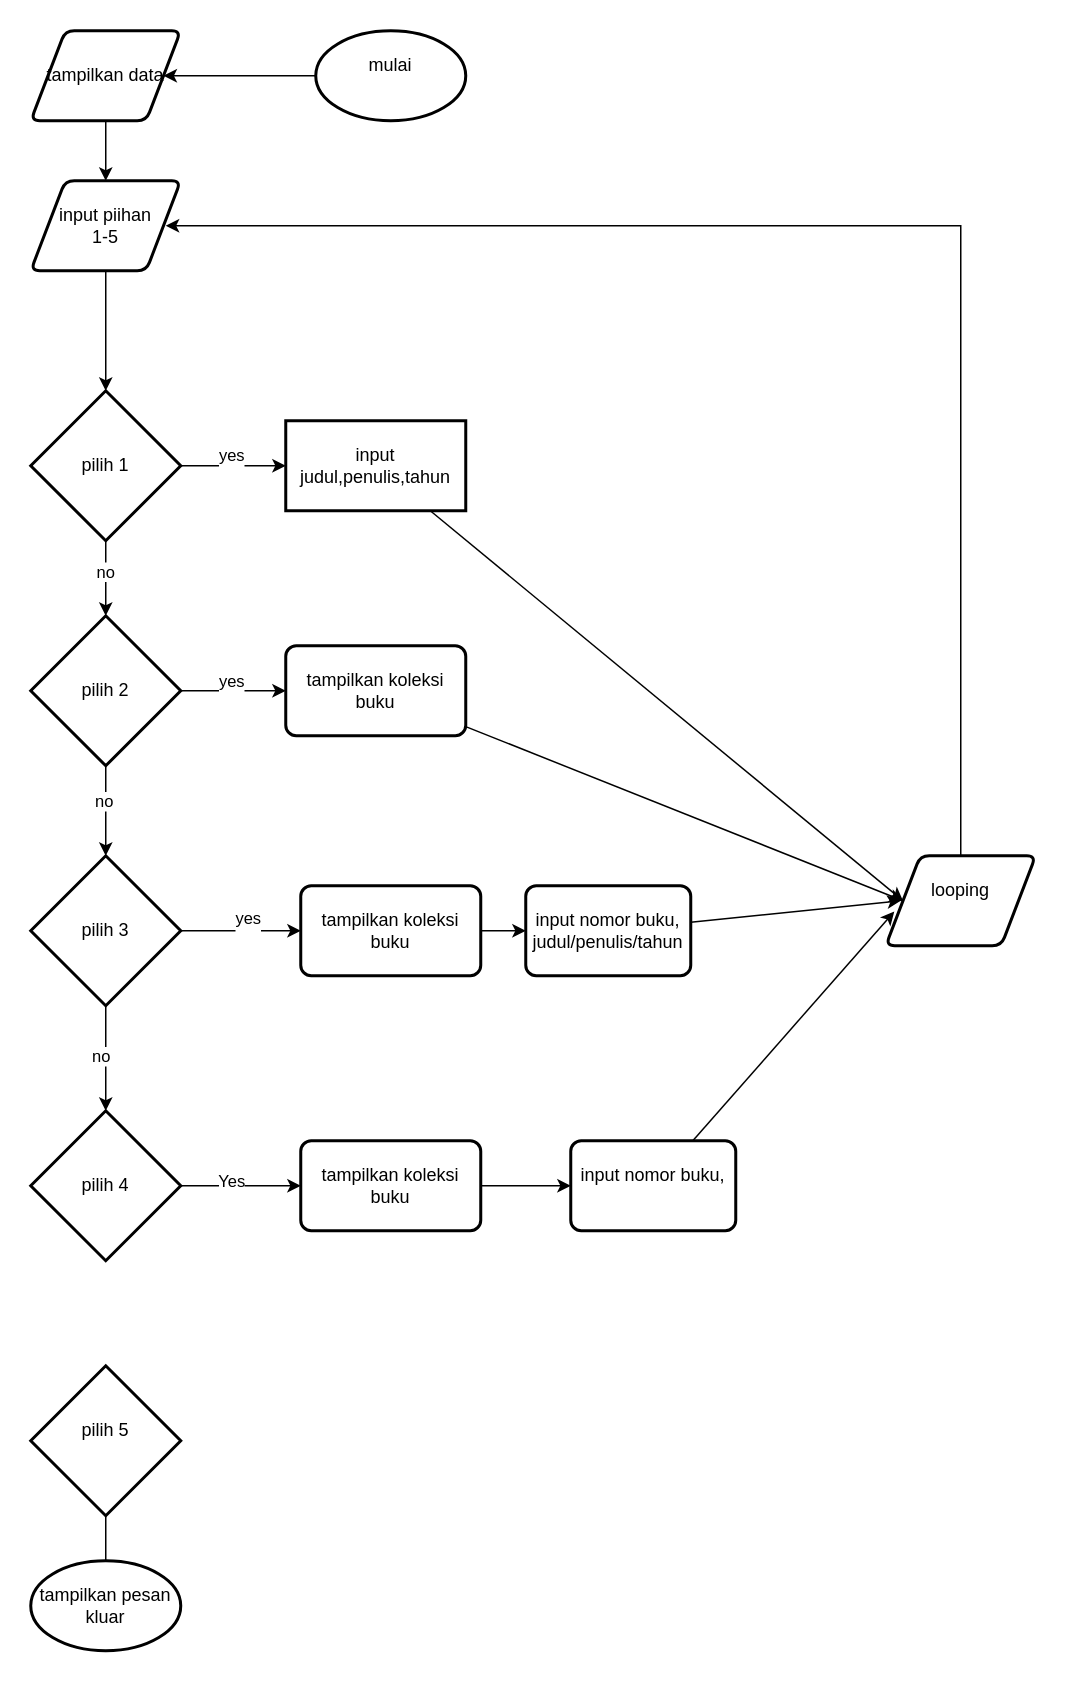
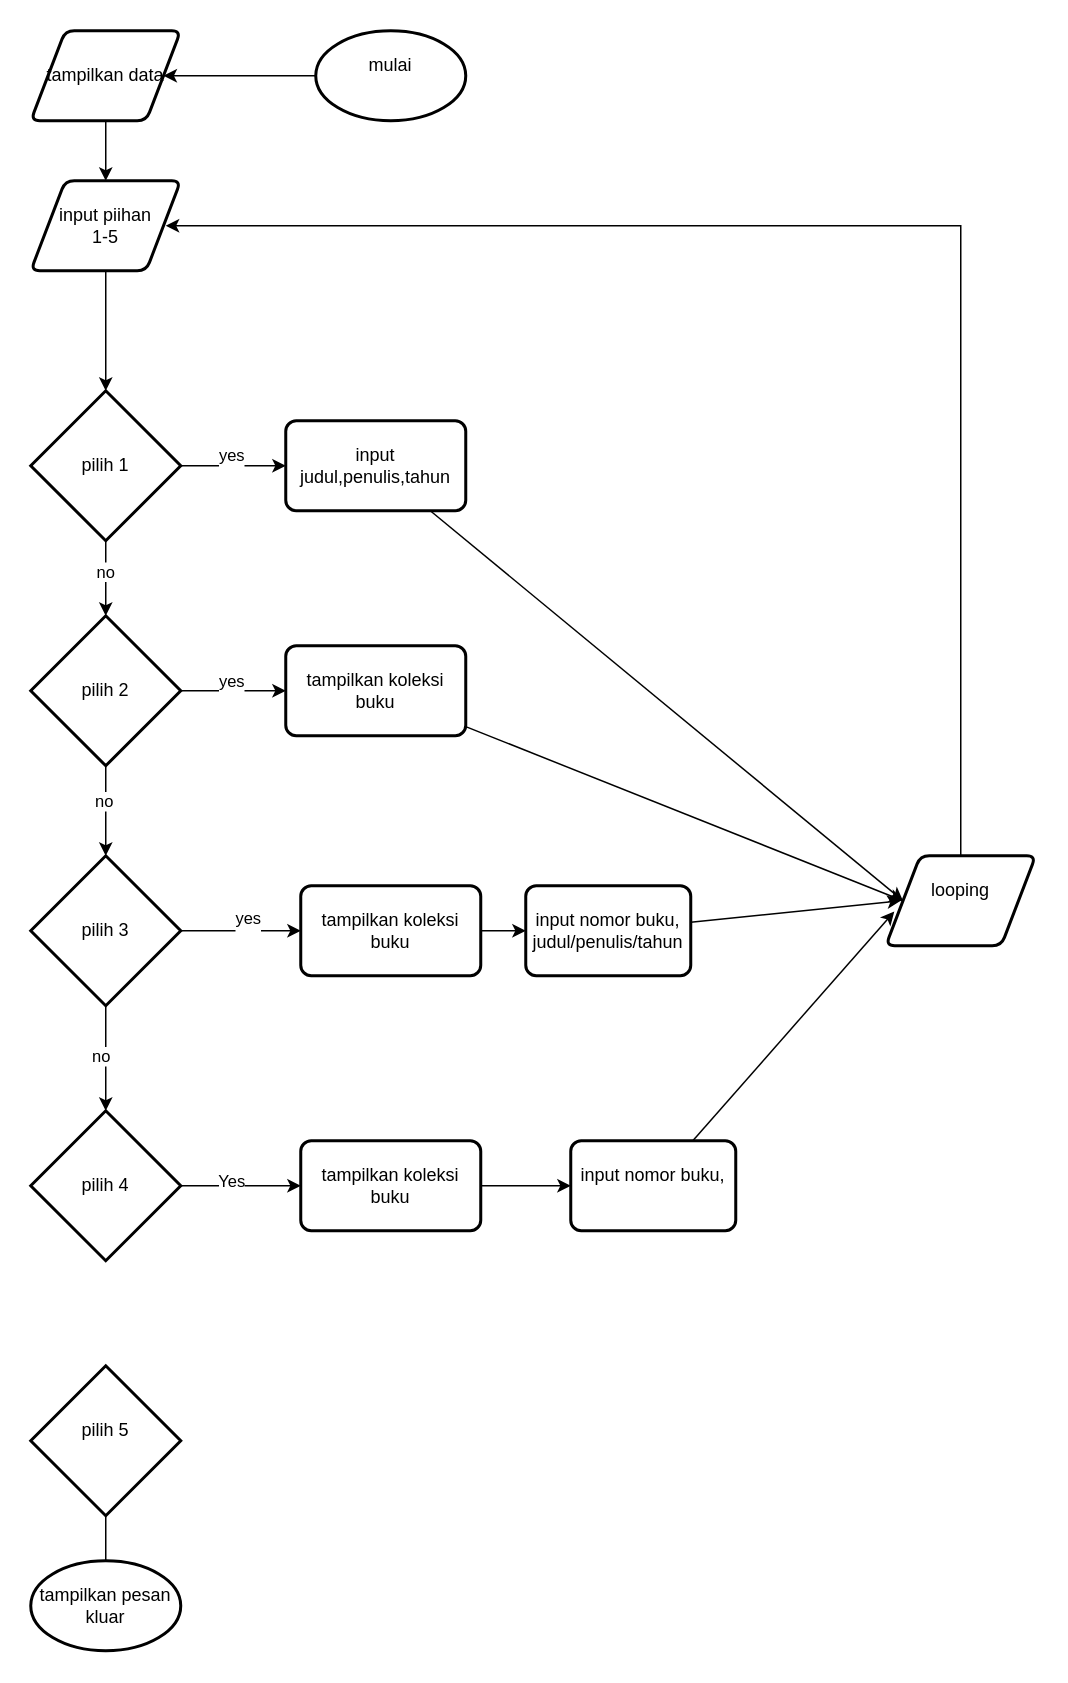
node "input judul,penulis,tahun": shape rectangle -> rounded rectangle
